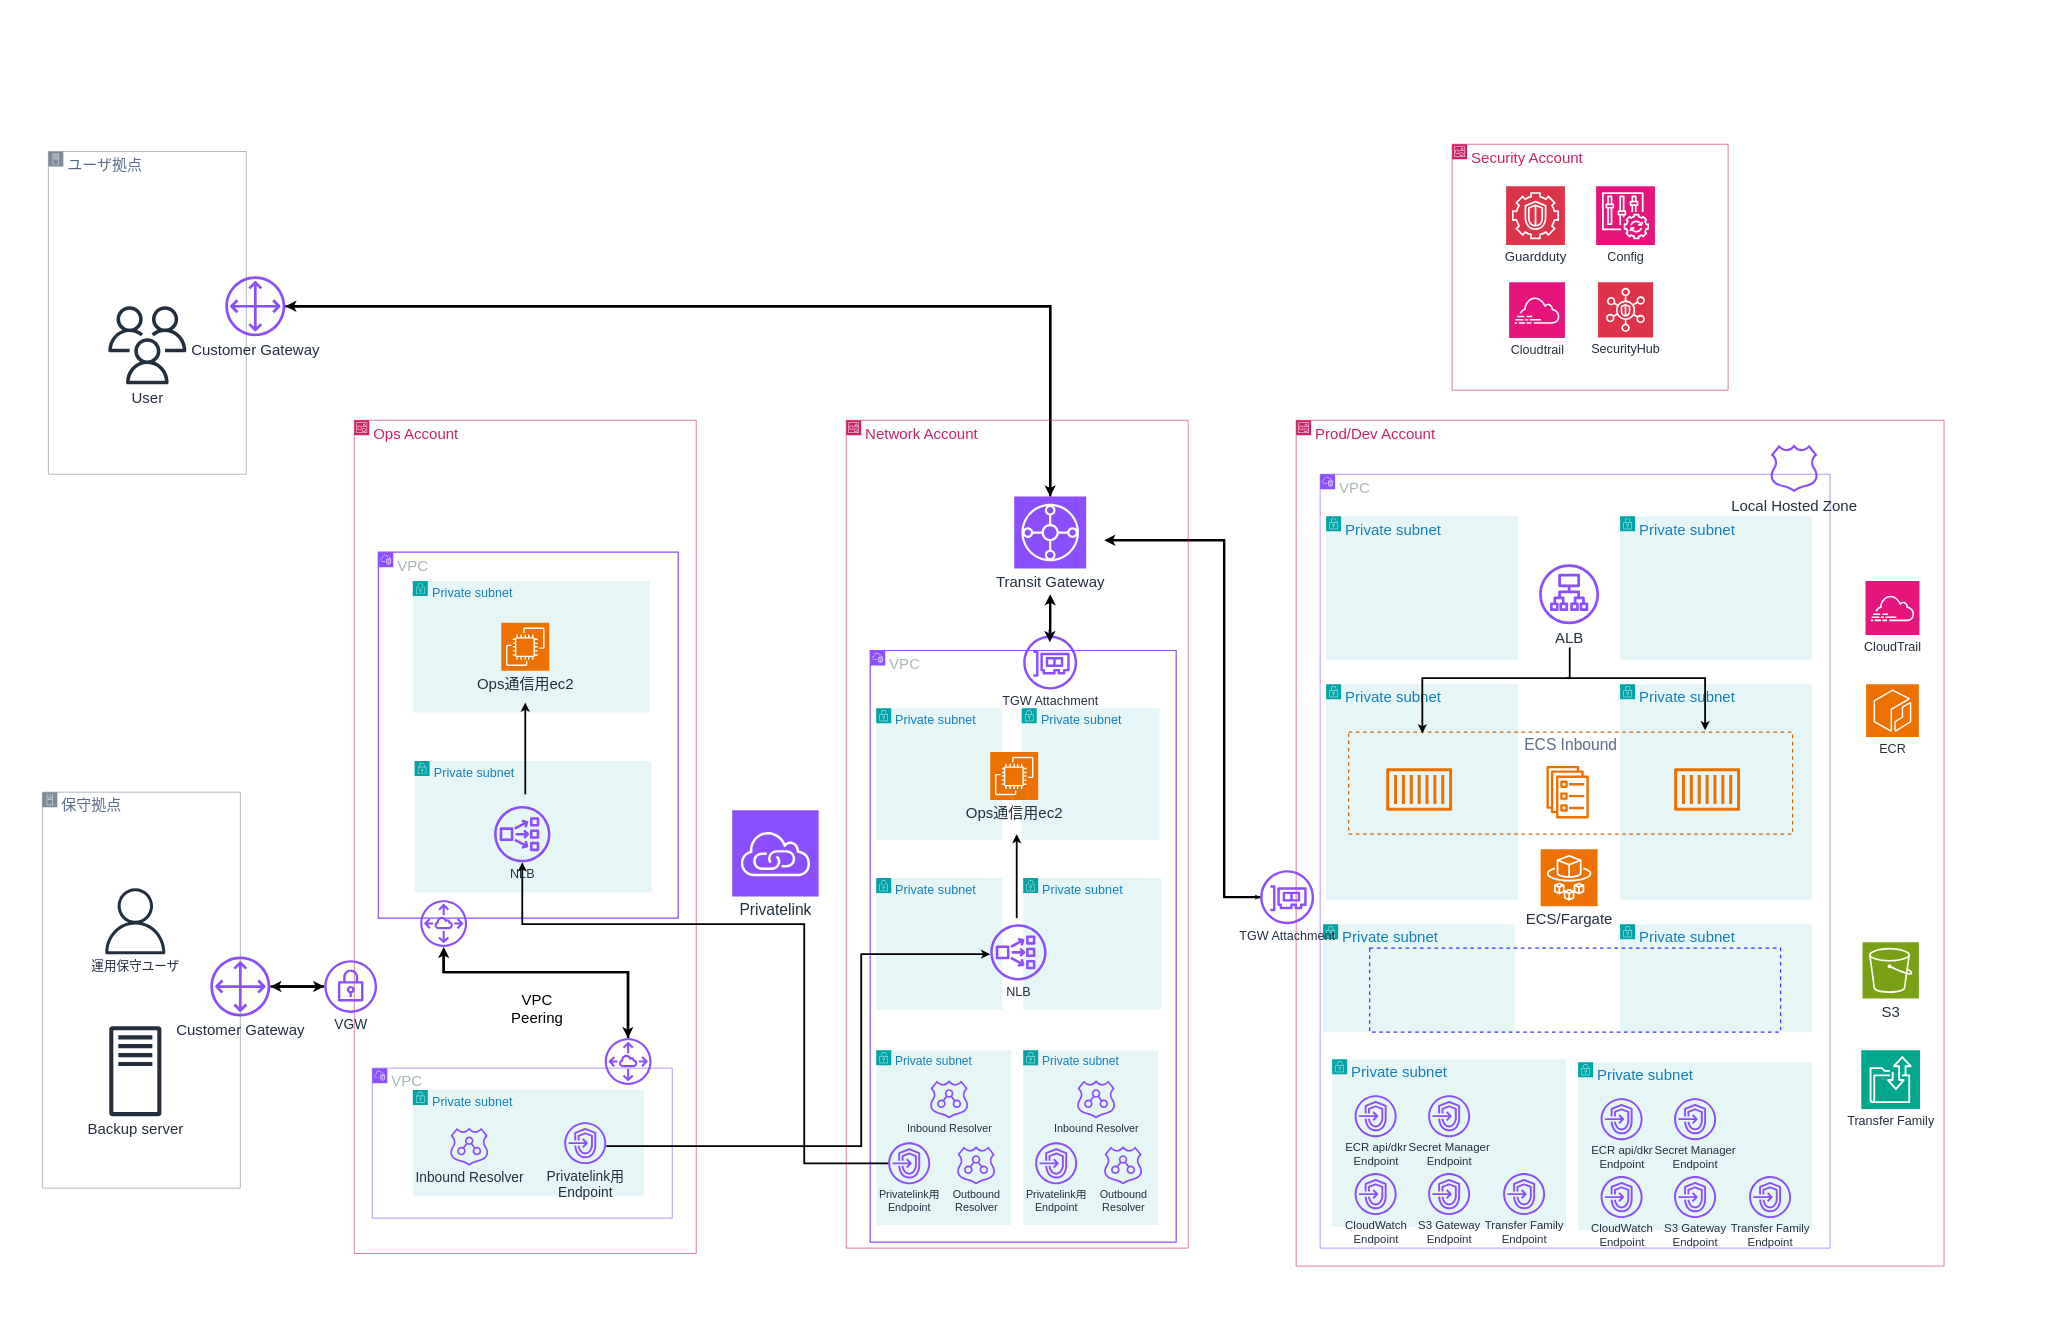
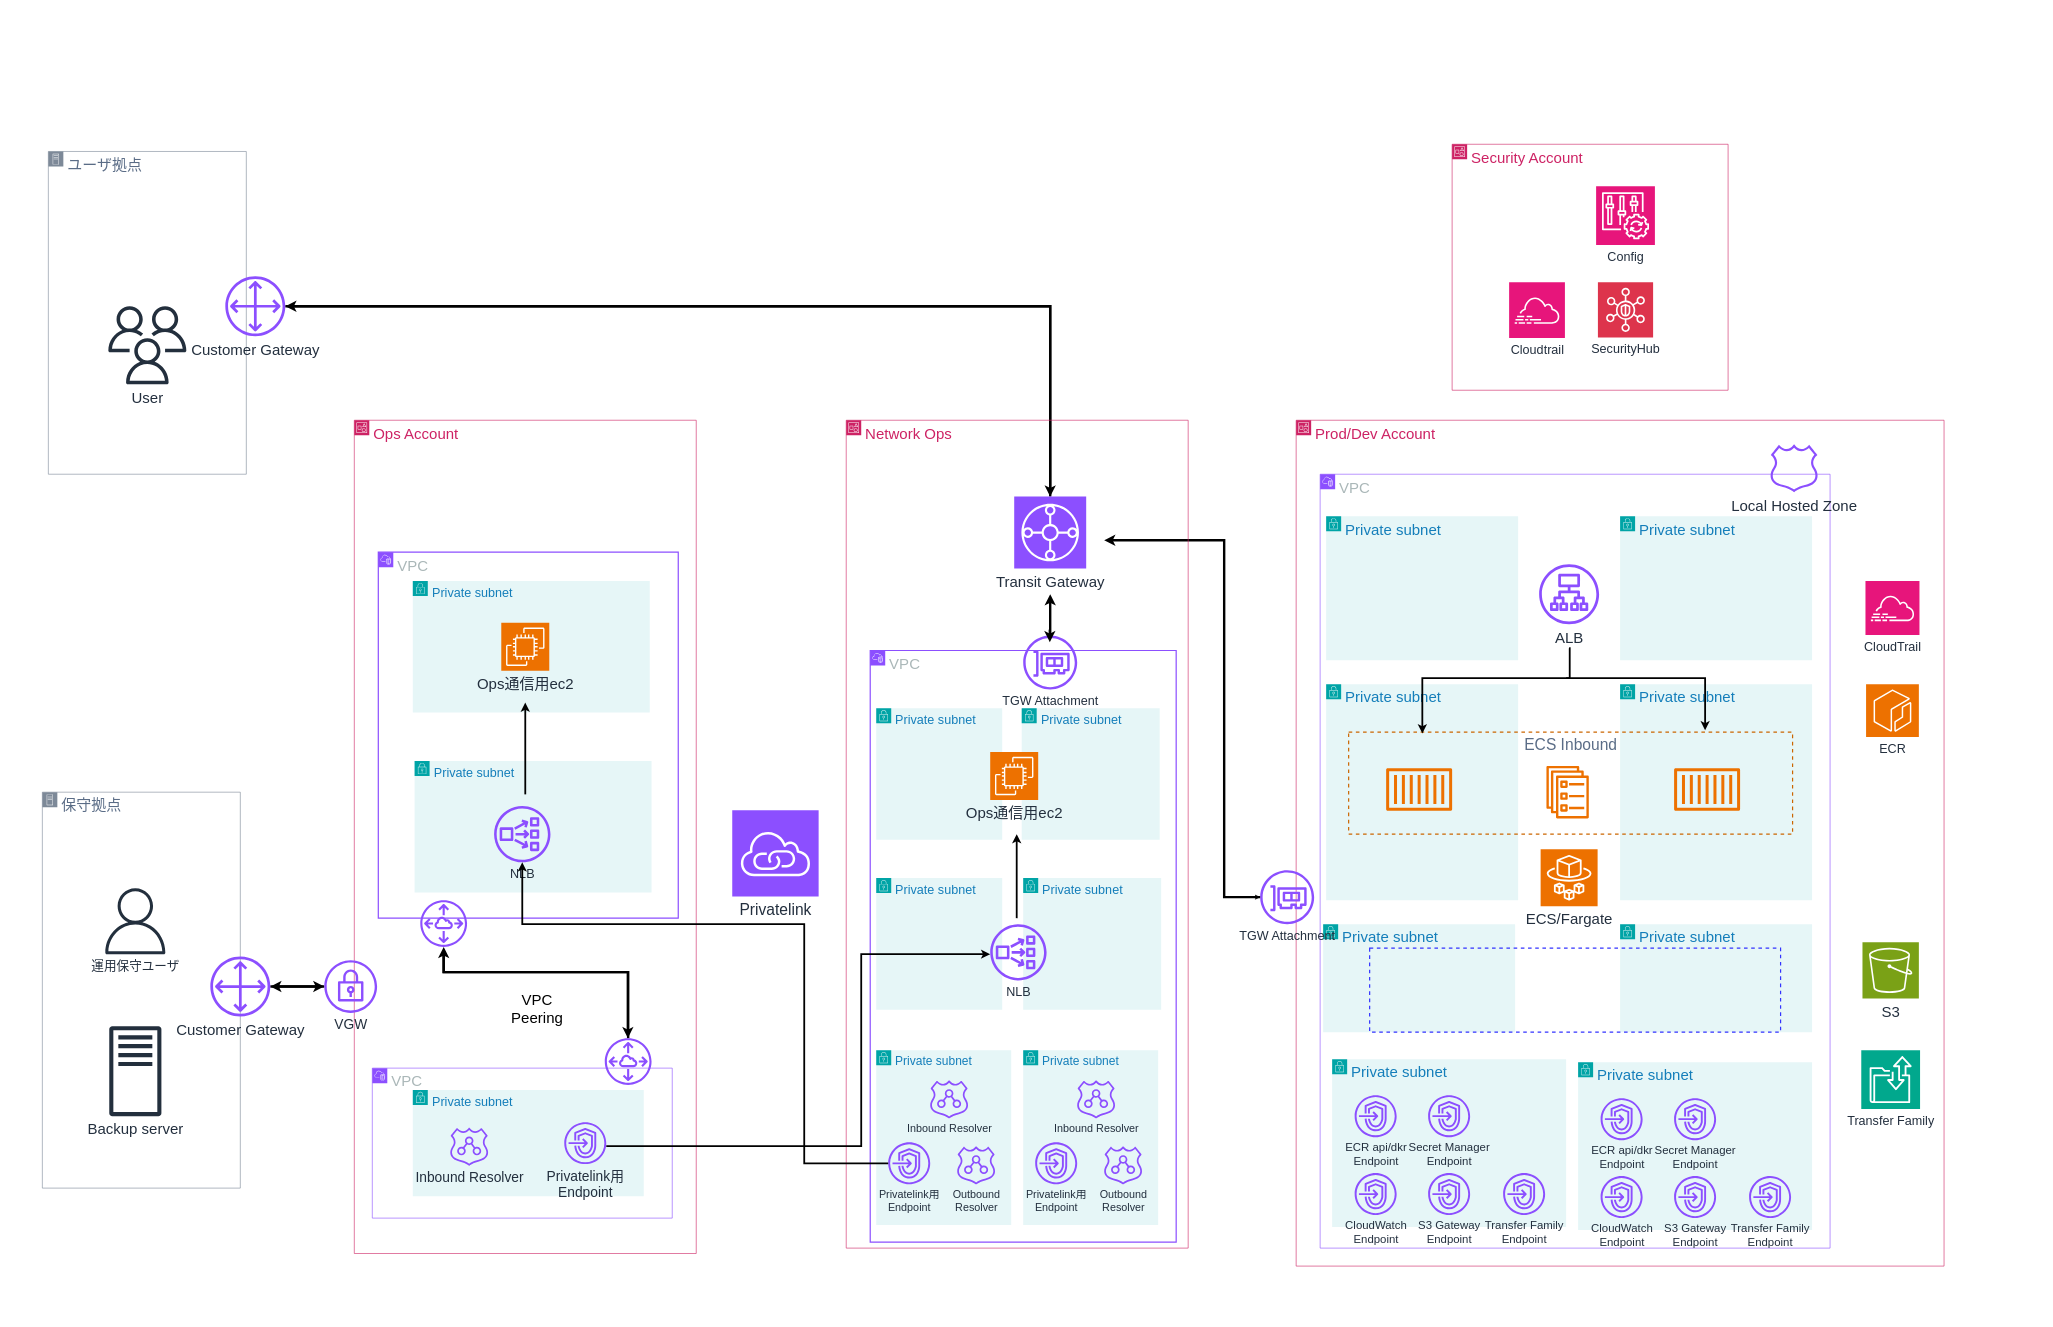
node "Guardduty": removed
node "Network Account": label "Network Account" -> "Network Ops"
